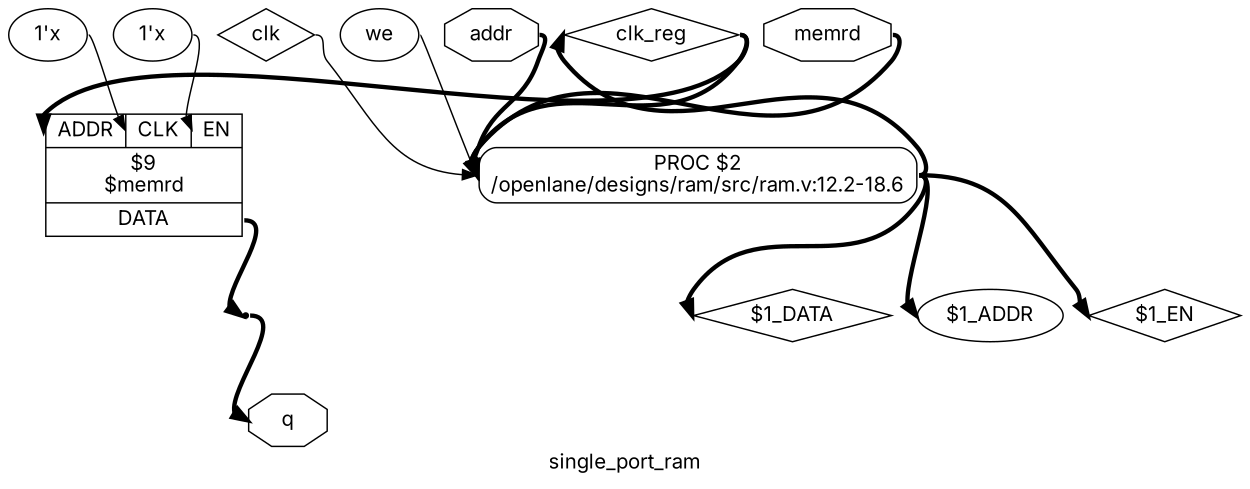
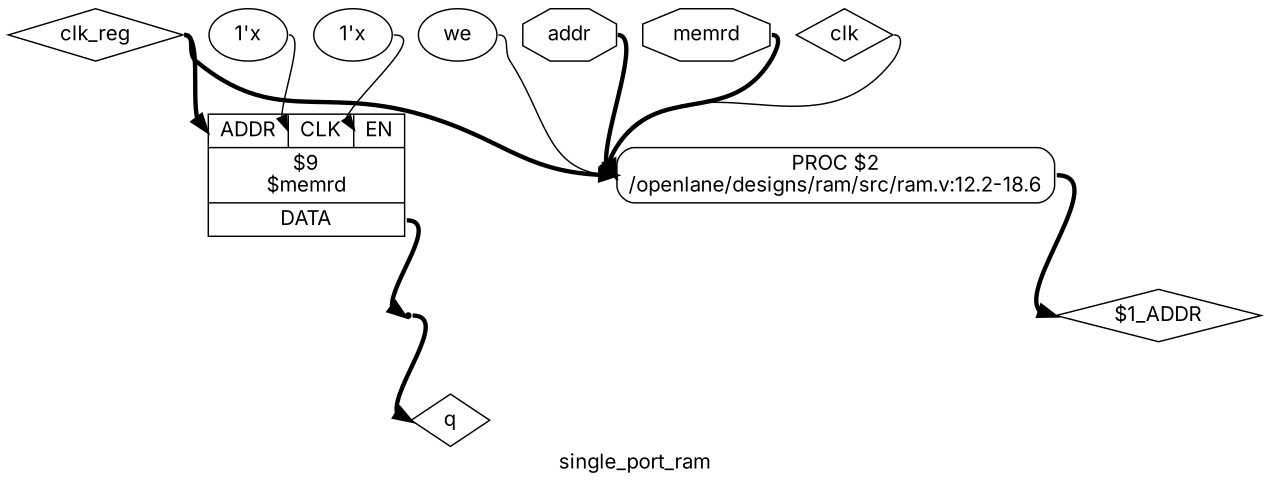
edge "PROC $2 /openlane/designs/ram/src/ram.v:12.2-18.6" -> "clk_reg": removed
node "$1_DATA": removed
node "$1_ADDR": shape ellipse -> diamond
node "$1_EN": removed
node "q": shape octagon -> diamond
